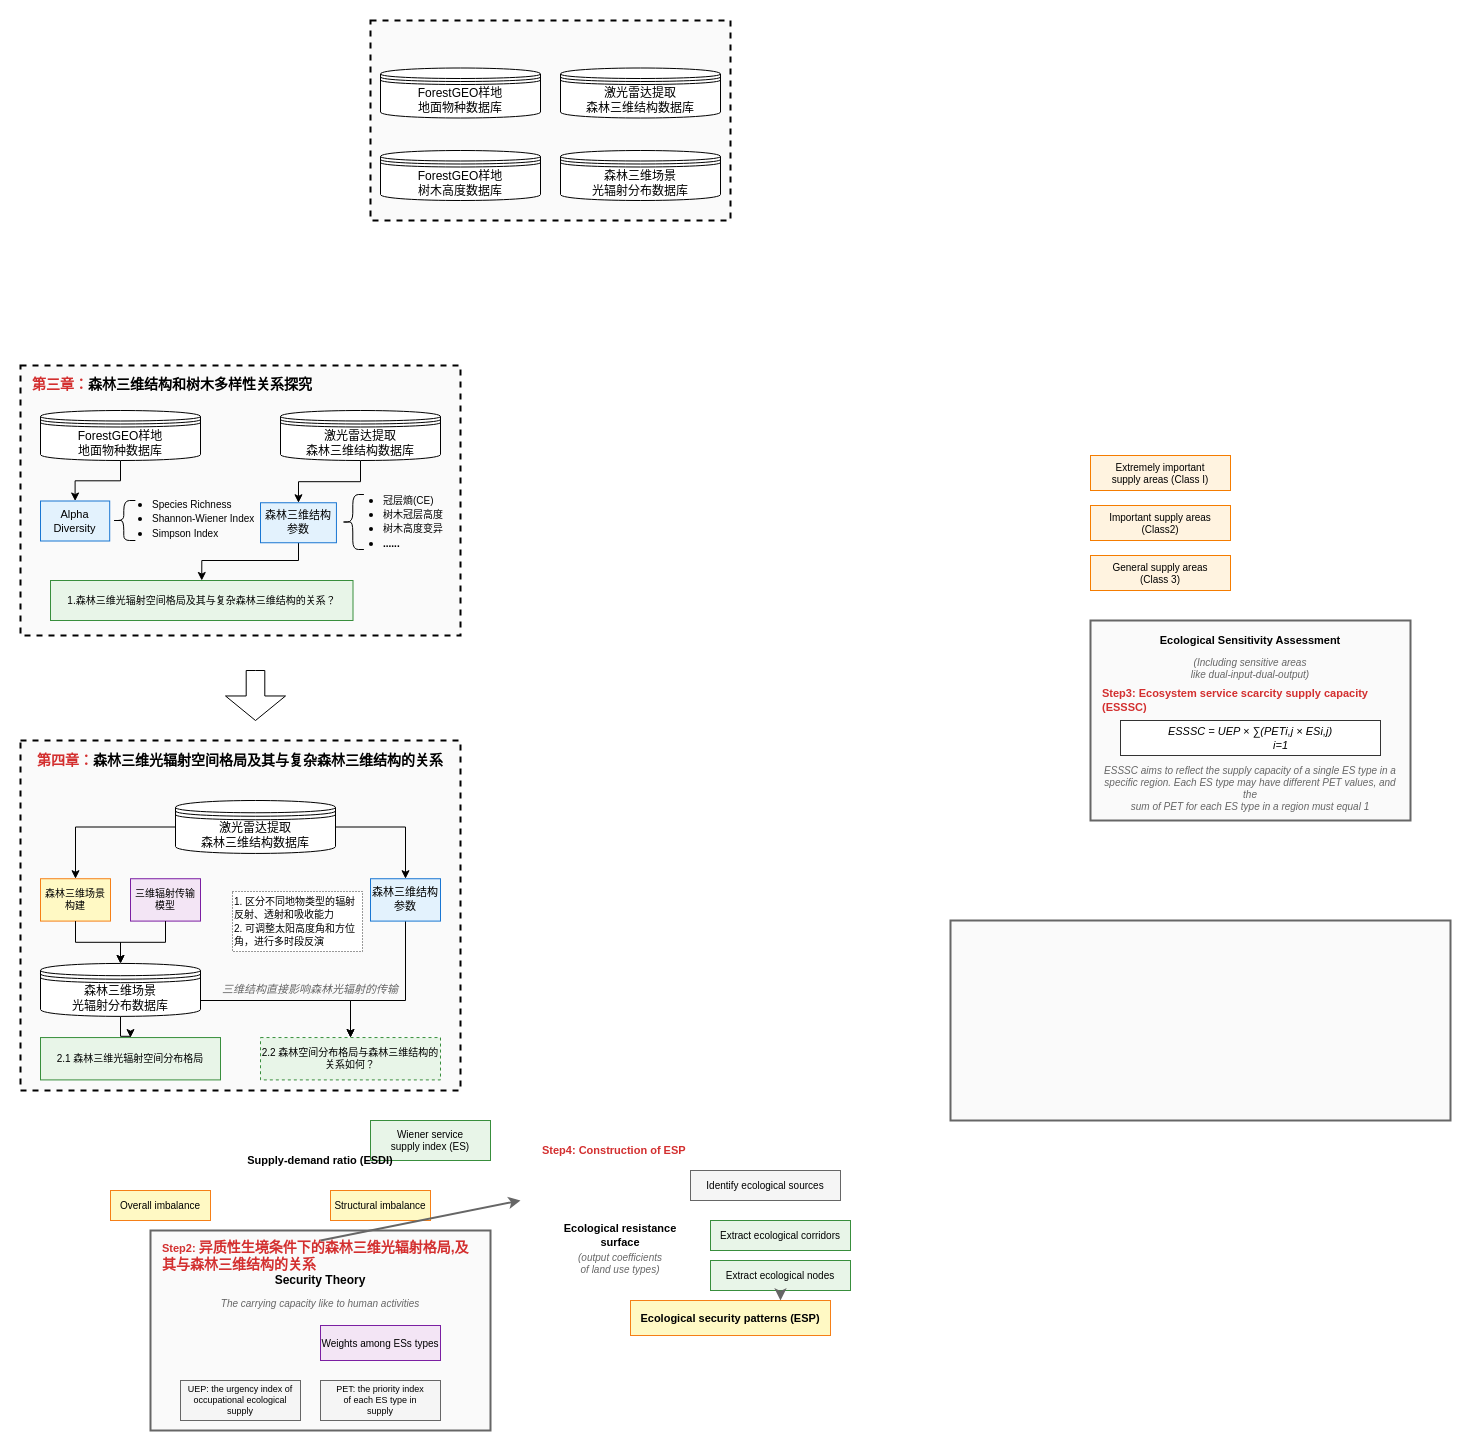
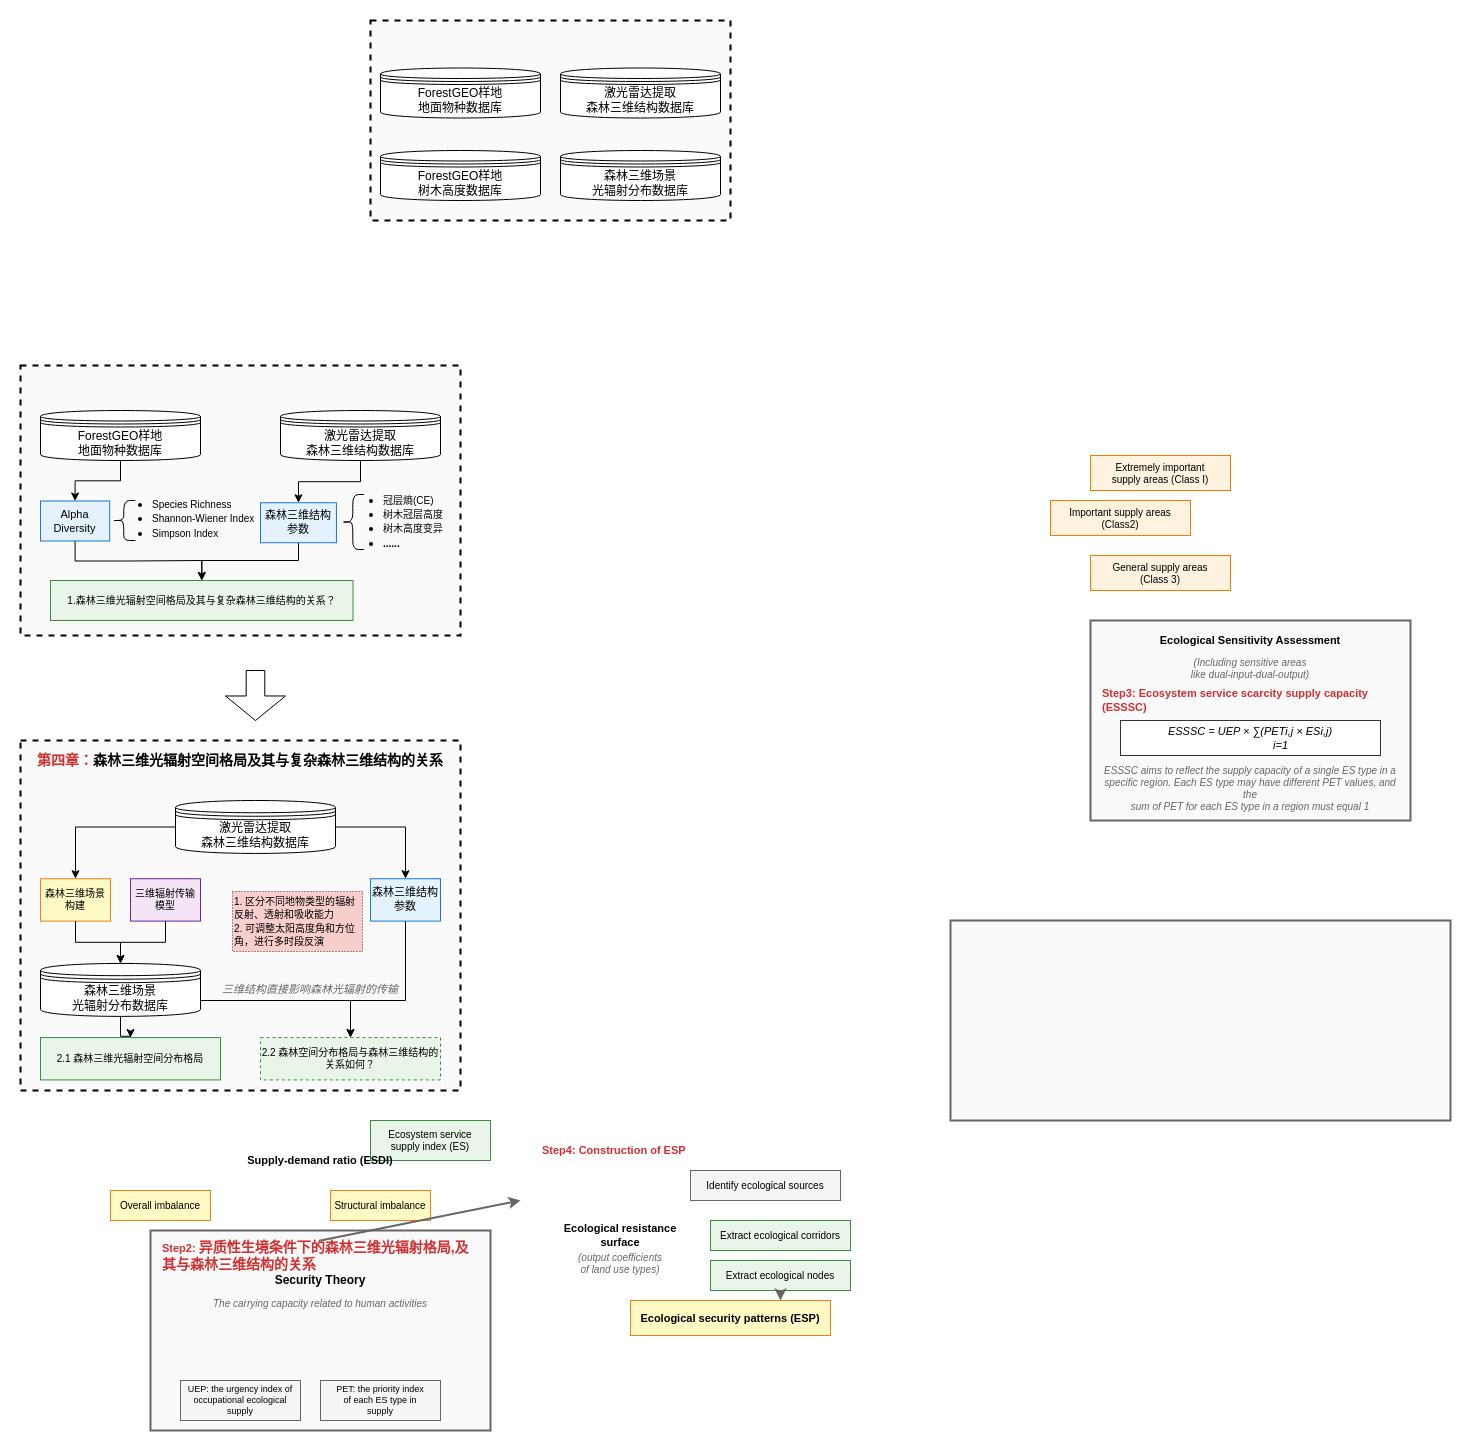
node "第三章：森林三维结构和树木多样性关系探究": removed
node "Important supply areas (Class2)": moved (1161, 523) -> (1121, 518)
edge "Alpha Diversity" -> "1.森林三维光辐射空间格局及其与复杂森林三维结构的关系？": added
node "1. 区分不同地物类型的辐射反射、透射和吸收能力 2. 可调整太阳高度角和方位角，进行多时段反演": fillcolor #ffffff -> #f8cecc
node "Wiener service supply index (ES)": label "Wiener service supply index (ES)" -> "Ecosystem service supply index (ES)"
node "The carrying capacity like to human activities": label "The carrying capacity like to human activities" -> "The carrying capacity related to human activities"
node "Weights among ESs types": removed
